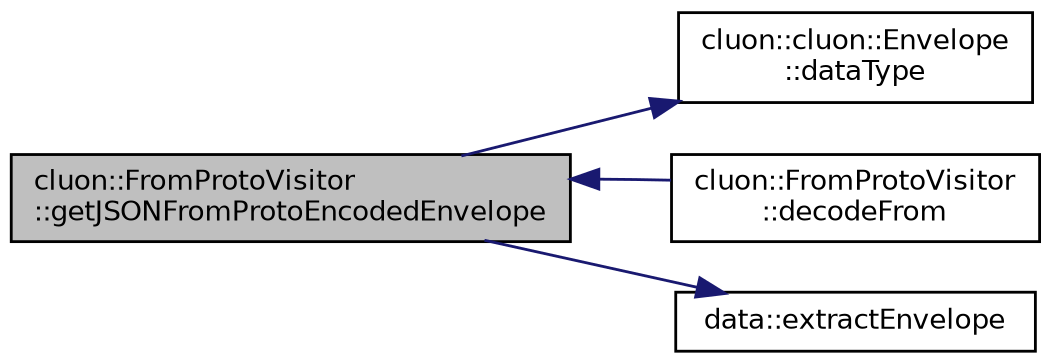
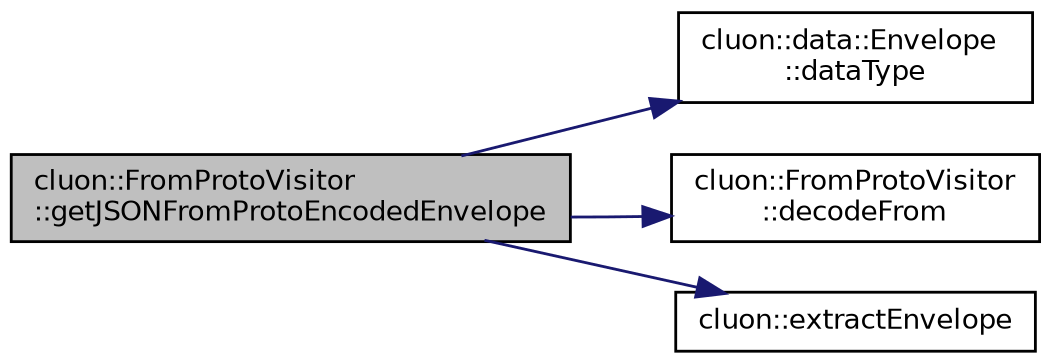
node "cluon::cluon::Envelope ::dataType": label "cluon::cluon::Envelope ::dataType" -> "cluon::data::Envelope ::dataType"
edge "cluon::FromProtoVisitor ::decodeFrom" -> "cluon::FromProtoVisitor ::getJSONFromProtoEncodedEnvelope": reversed
node "data::extractEnvelope": label "data::extractEnvelope" -> "cluon::extractEnvelope"
